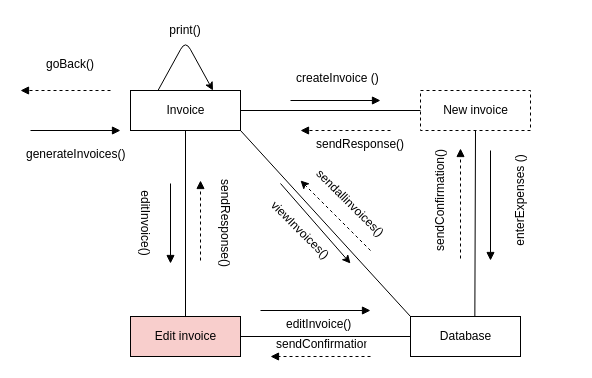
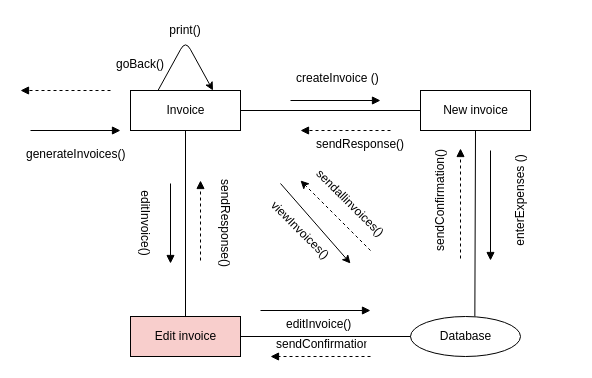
node "goBack()": moved (101, 64) -> (171, 64)
node "New invoice": style dashed -> solid
edge "Invoice" -- "Database": removed
node "Database": shape rectangle -> ellipse
